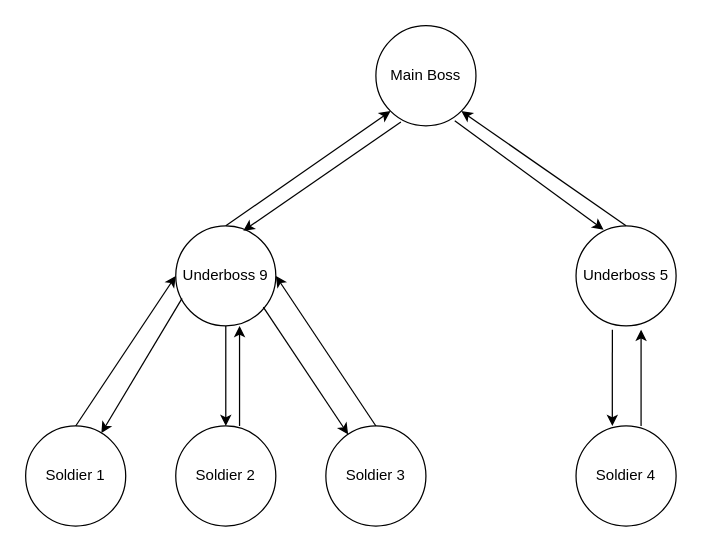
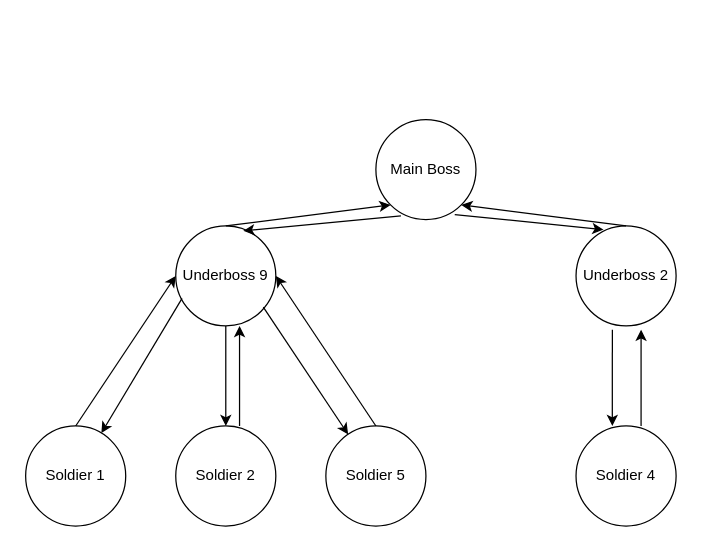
node "Main Boss": moved (426, 76) -> (426, 169)
node "Underboss 5": label "Underboss 5" -> "Underboss 2"
node "Soldier 3": label "Soldier 3" -> "Soldier 5"
